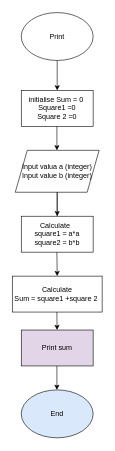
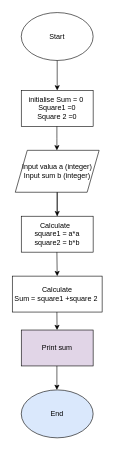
node "Print": label "Print" -> "Start"
node "Input valua a (integer) Input value b (integer)": label "Input valua a (integer) Input value b (integer)" -> "Input valua a (integer) Input sum b (integer)"
